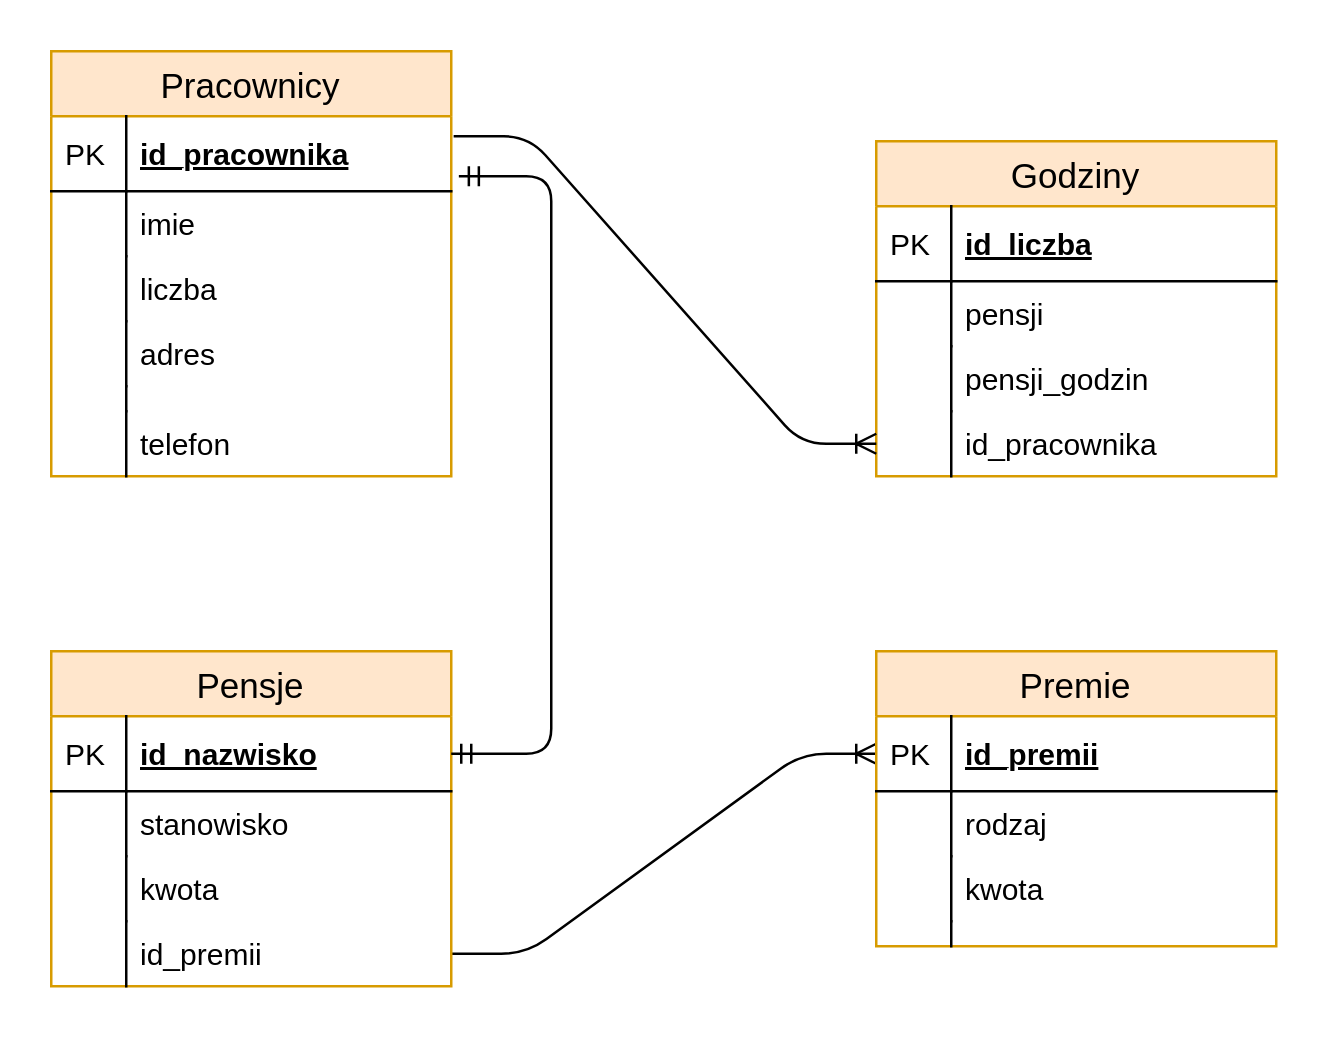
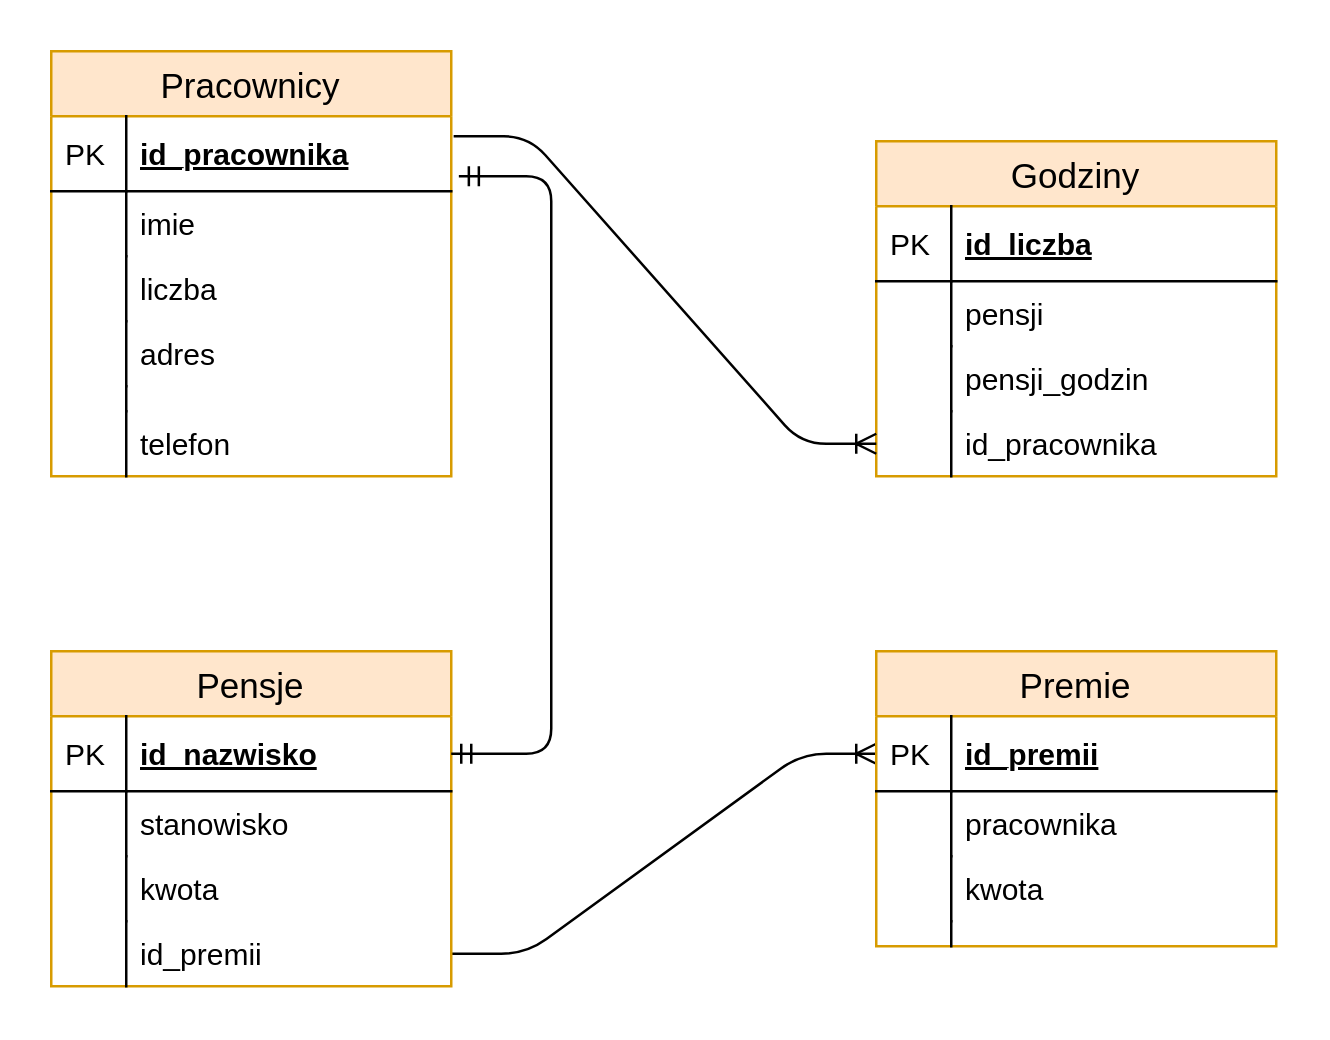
node "rodzaj": label "rodzaj" -> "pracownika"
